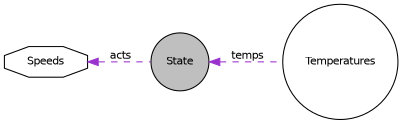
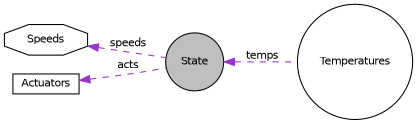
edge "State" -> "Speeds": label " acts" -> " speeds"
node "Actuators": added
